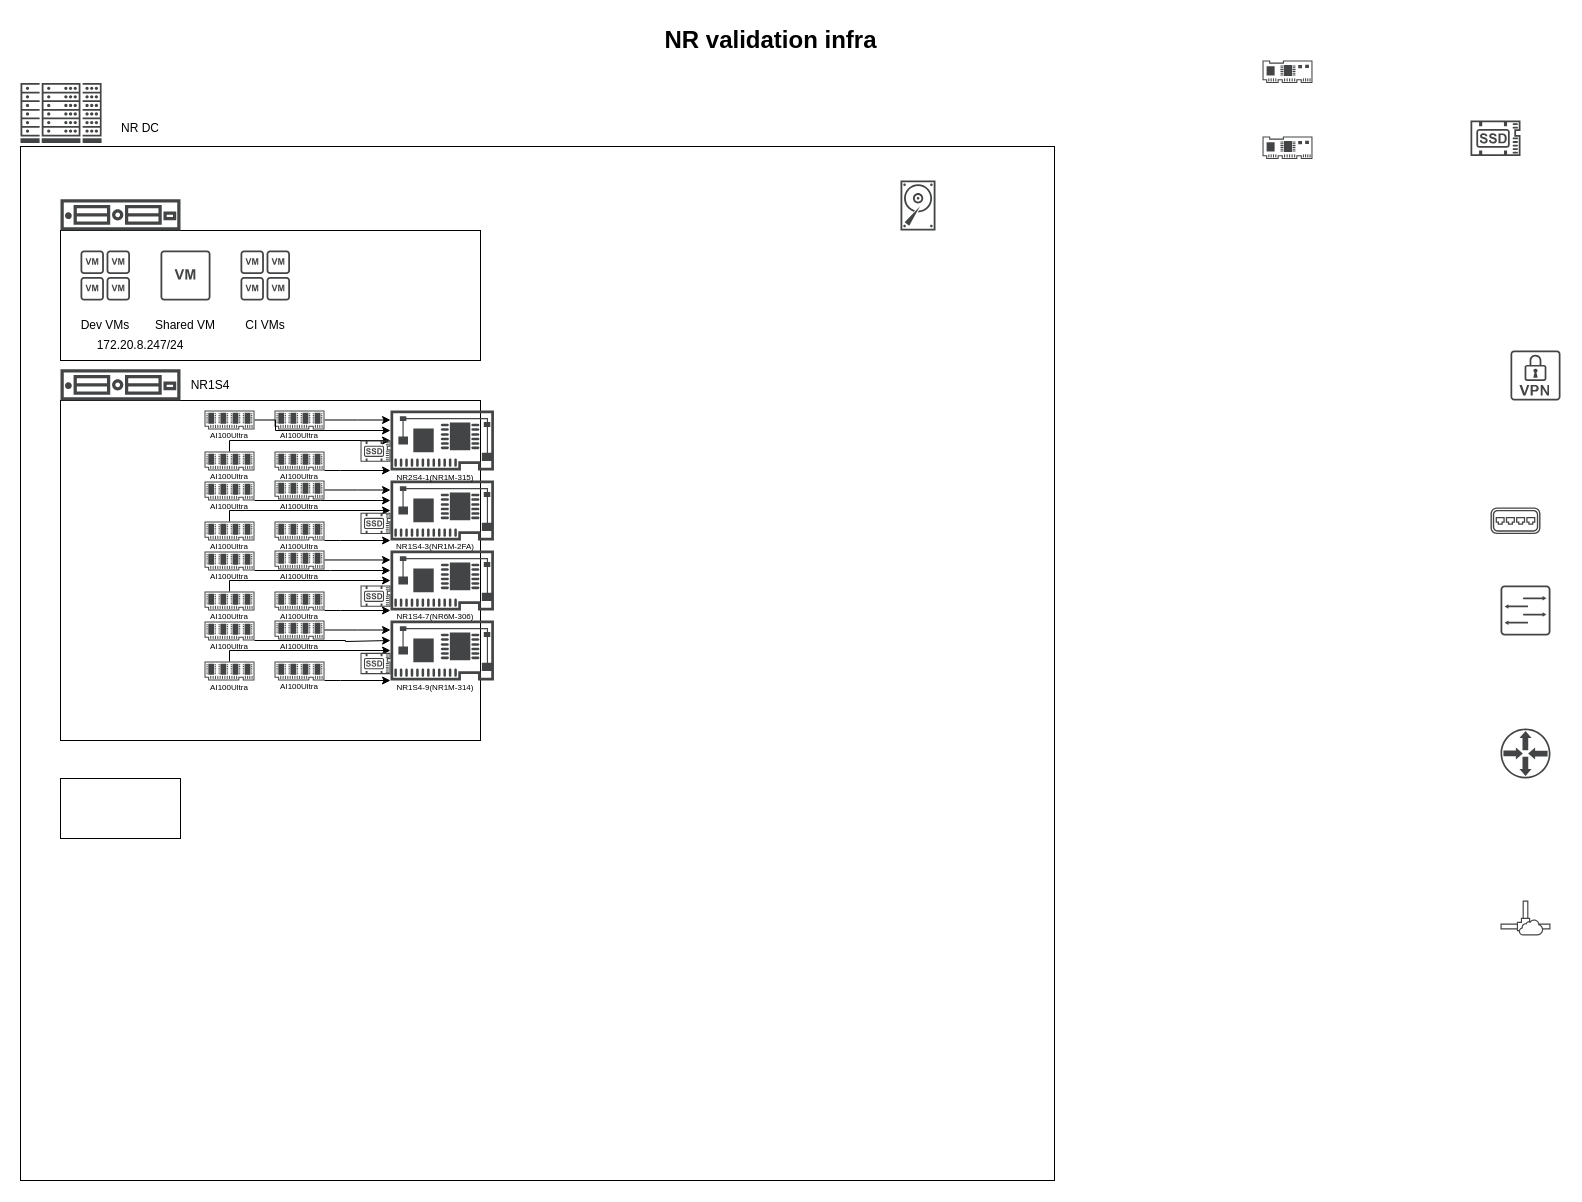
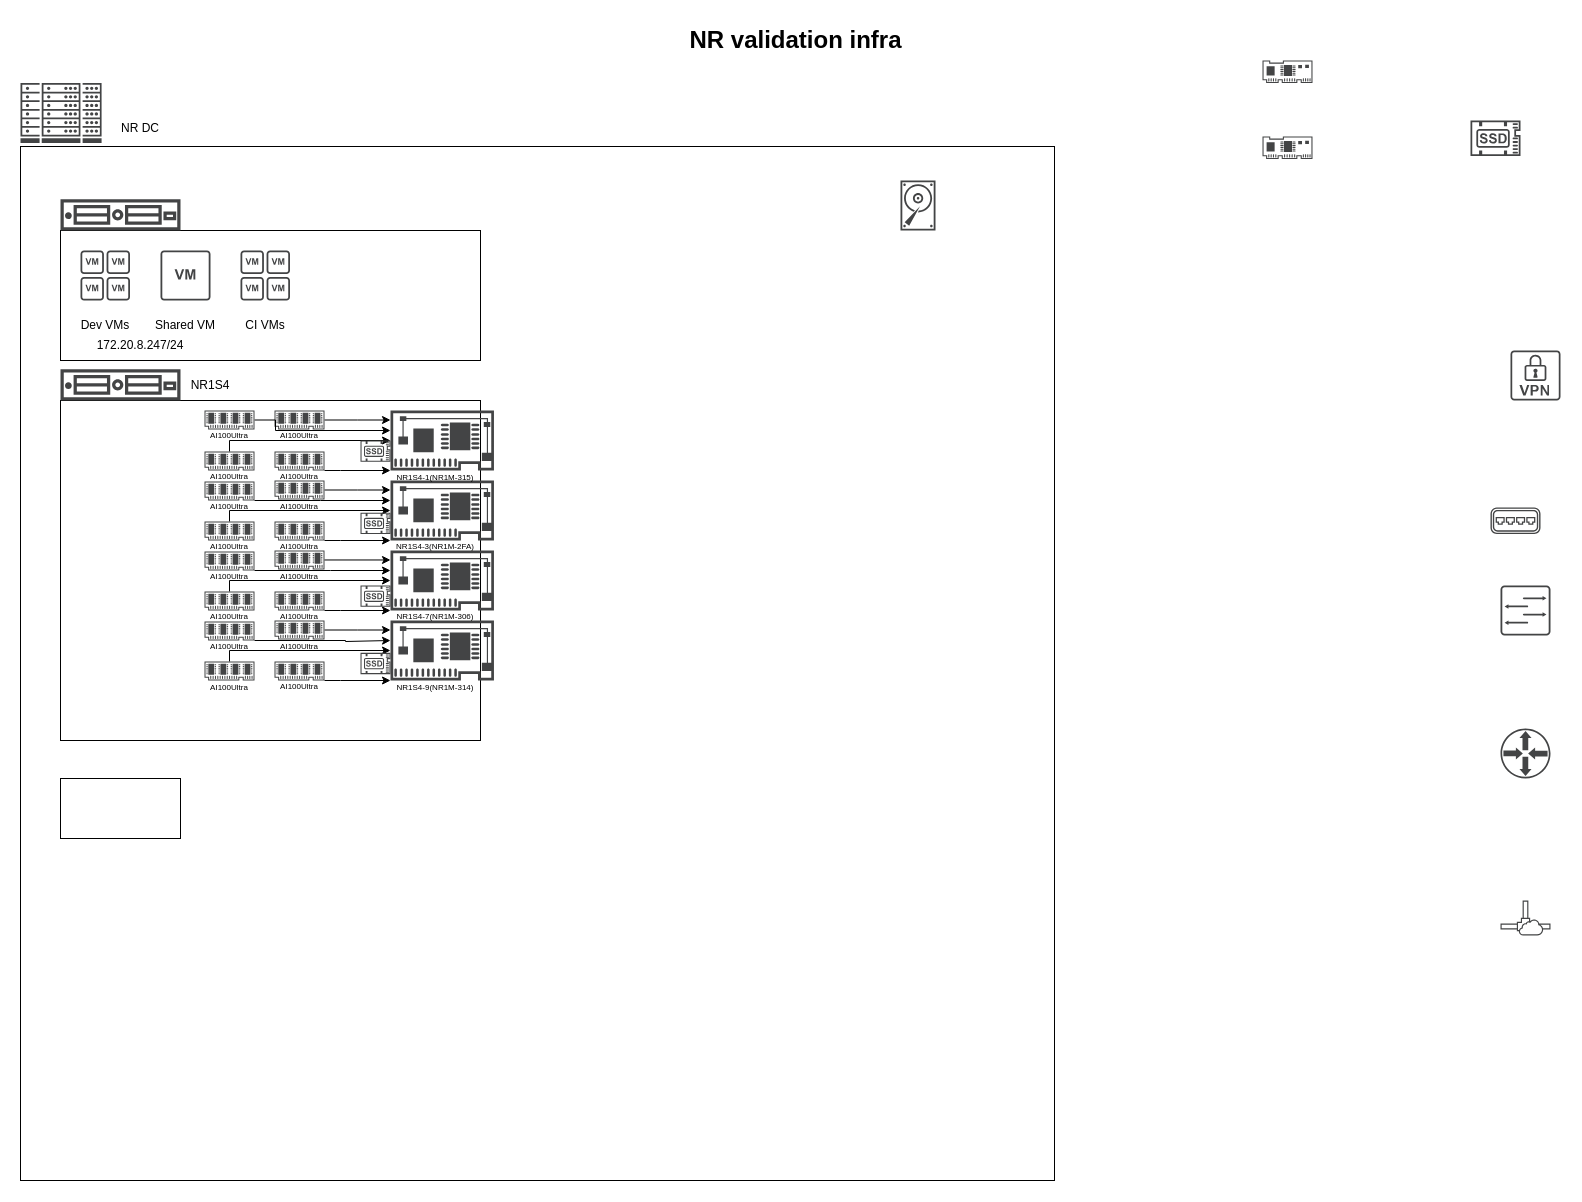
node "NR validation infra": moved (770, 41) -> (795, 41)
node "NR2S4-1(NR1M-315)": label "NR2S4-1(NR1M-315)" -> "NR1S4-1(NR1M-315)"
node "NR1S4-7(NR6M-306)": label "NR1S4-7(NR6M-306)" -> "NR1S4-7(NR1M-306)"
